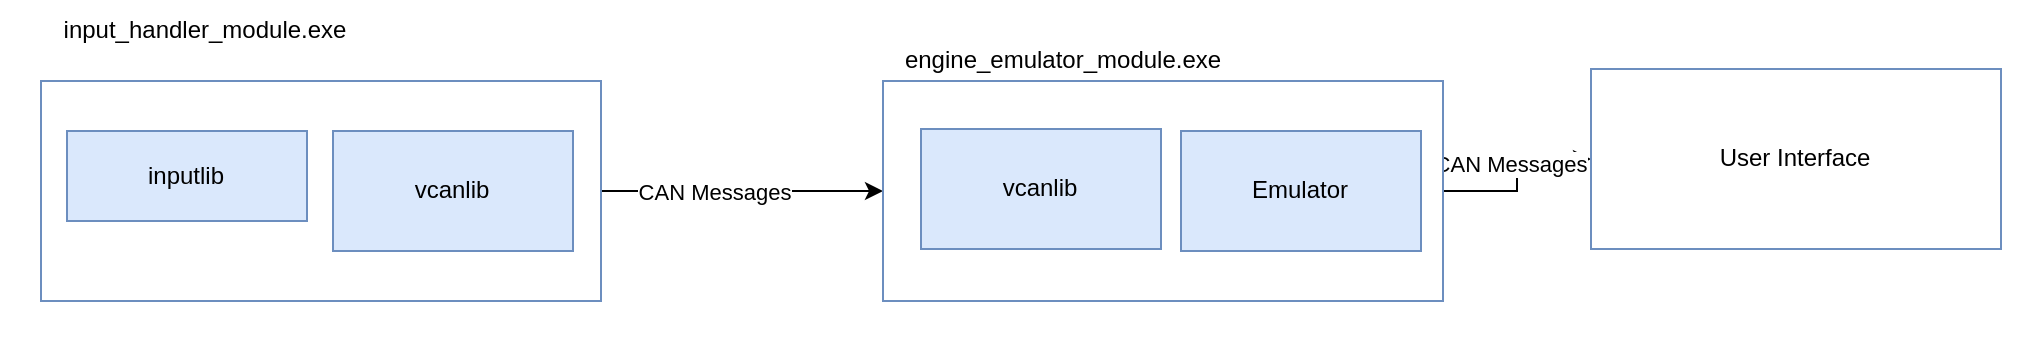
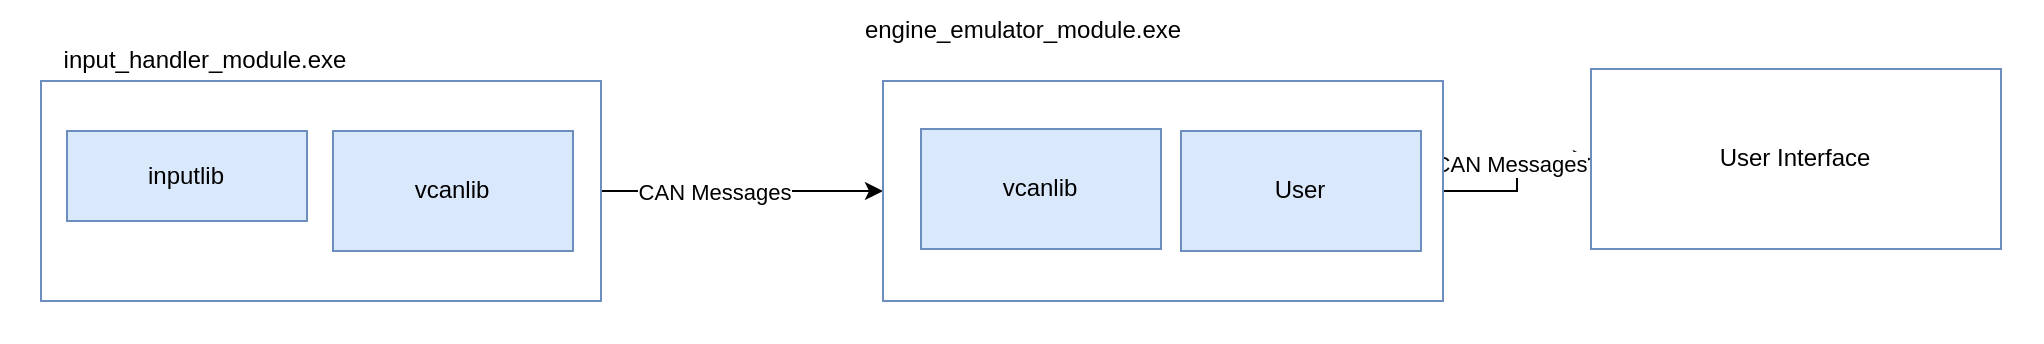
node "input_handler_module.exe": moved (205, 31) -> (205, 61)
node "engine_emulator_module.exe": moved (1063, 61) -> (1023, 31)
node "Emulator": label "Emulator" -> "User"
